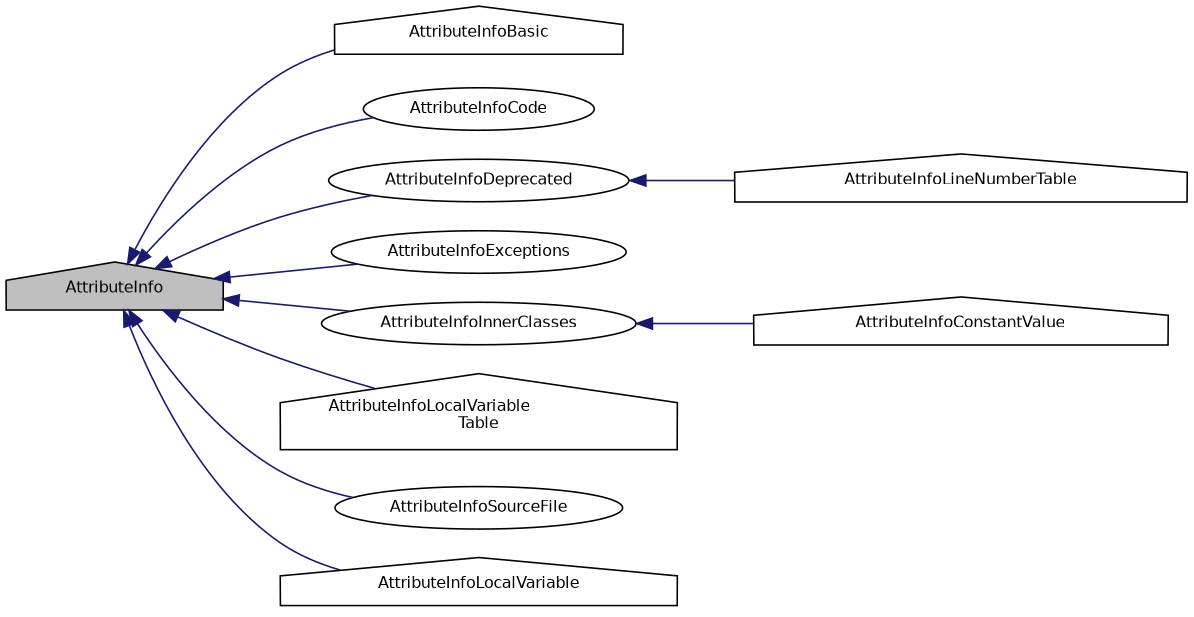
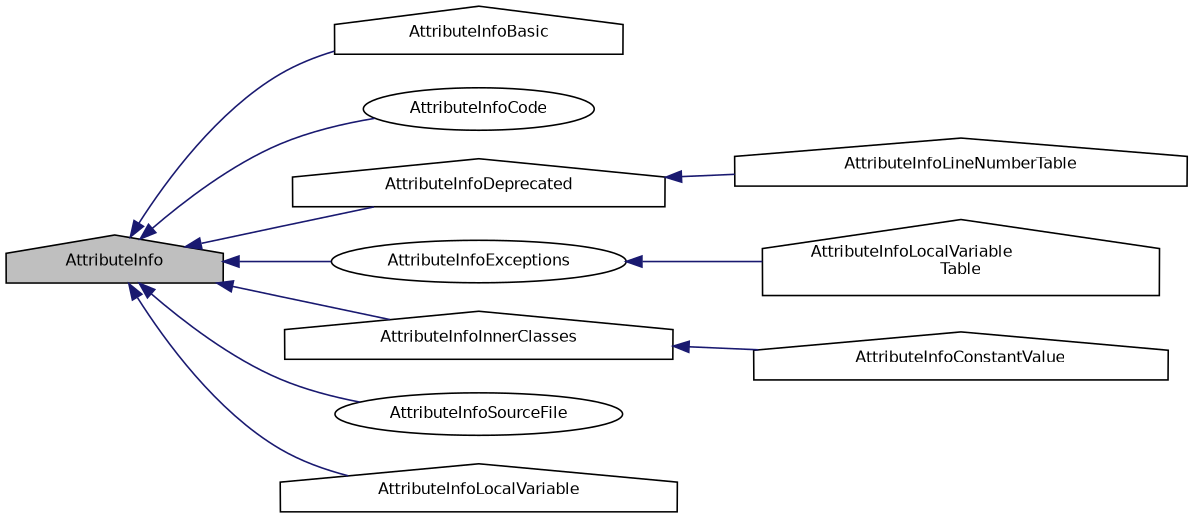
node "AttributeInfoDeprecated": shape ellipse -> house
node "AttributeInfoInnerClasses": shape ellipse -> house
edge "AttributeInfoLocalVariable Table" -> "AttributeInfo": now "AttributeInfoLocalVariable Table" -> "AttributeInfoExceptions"
